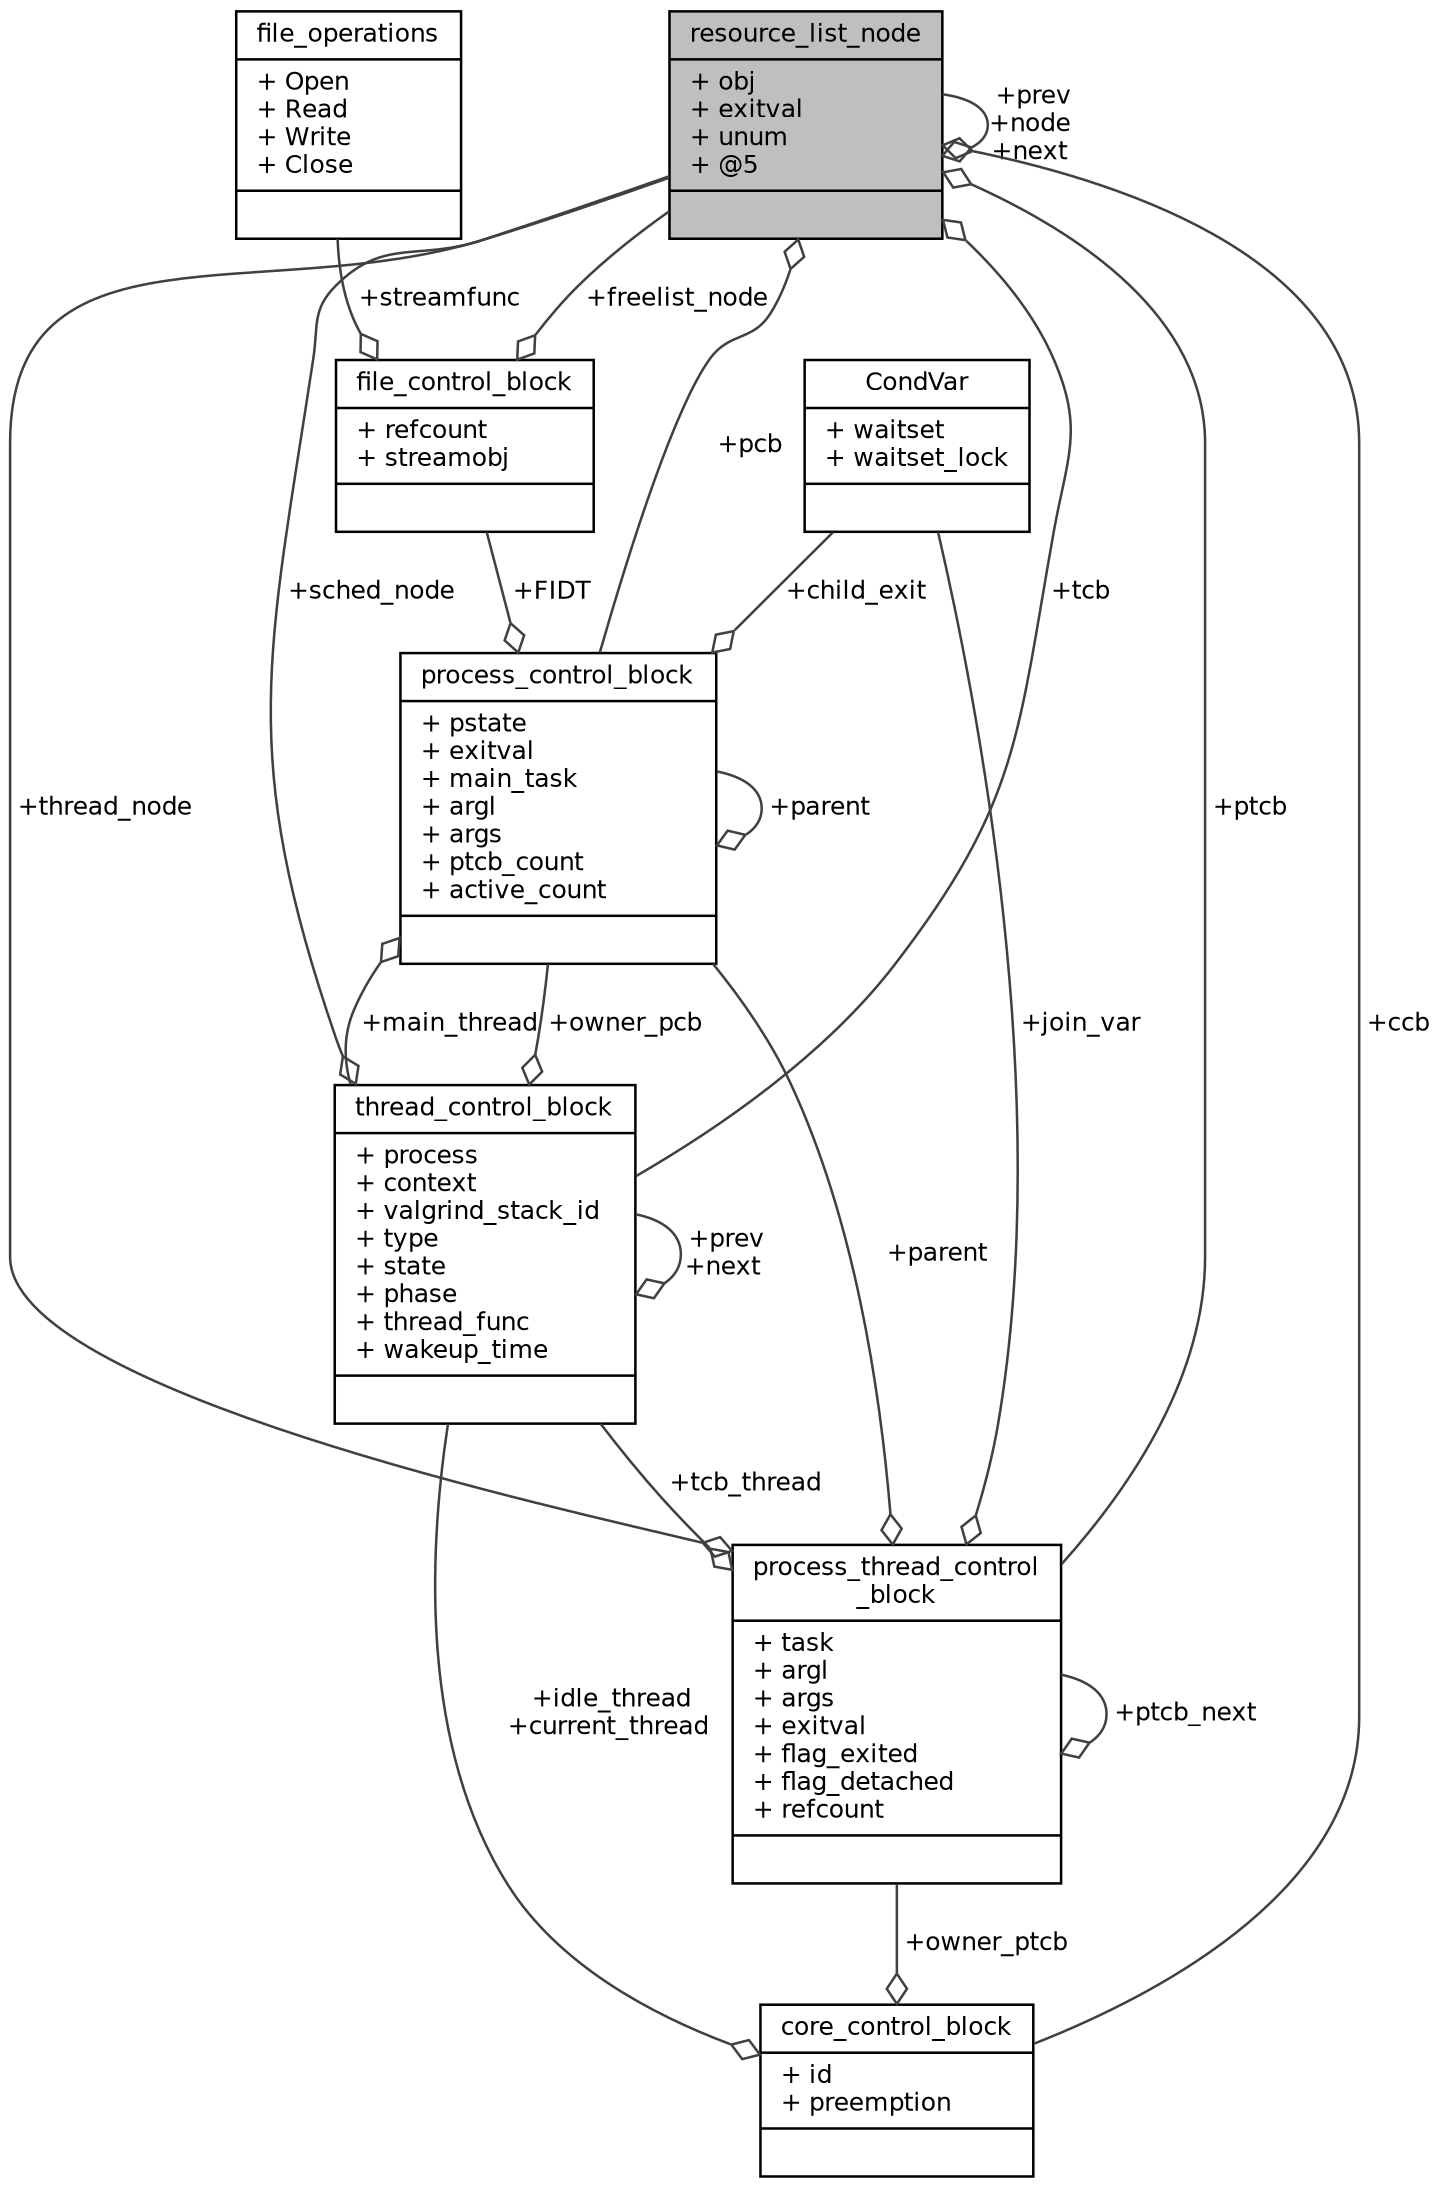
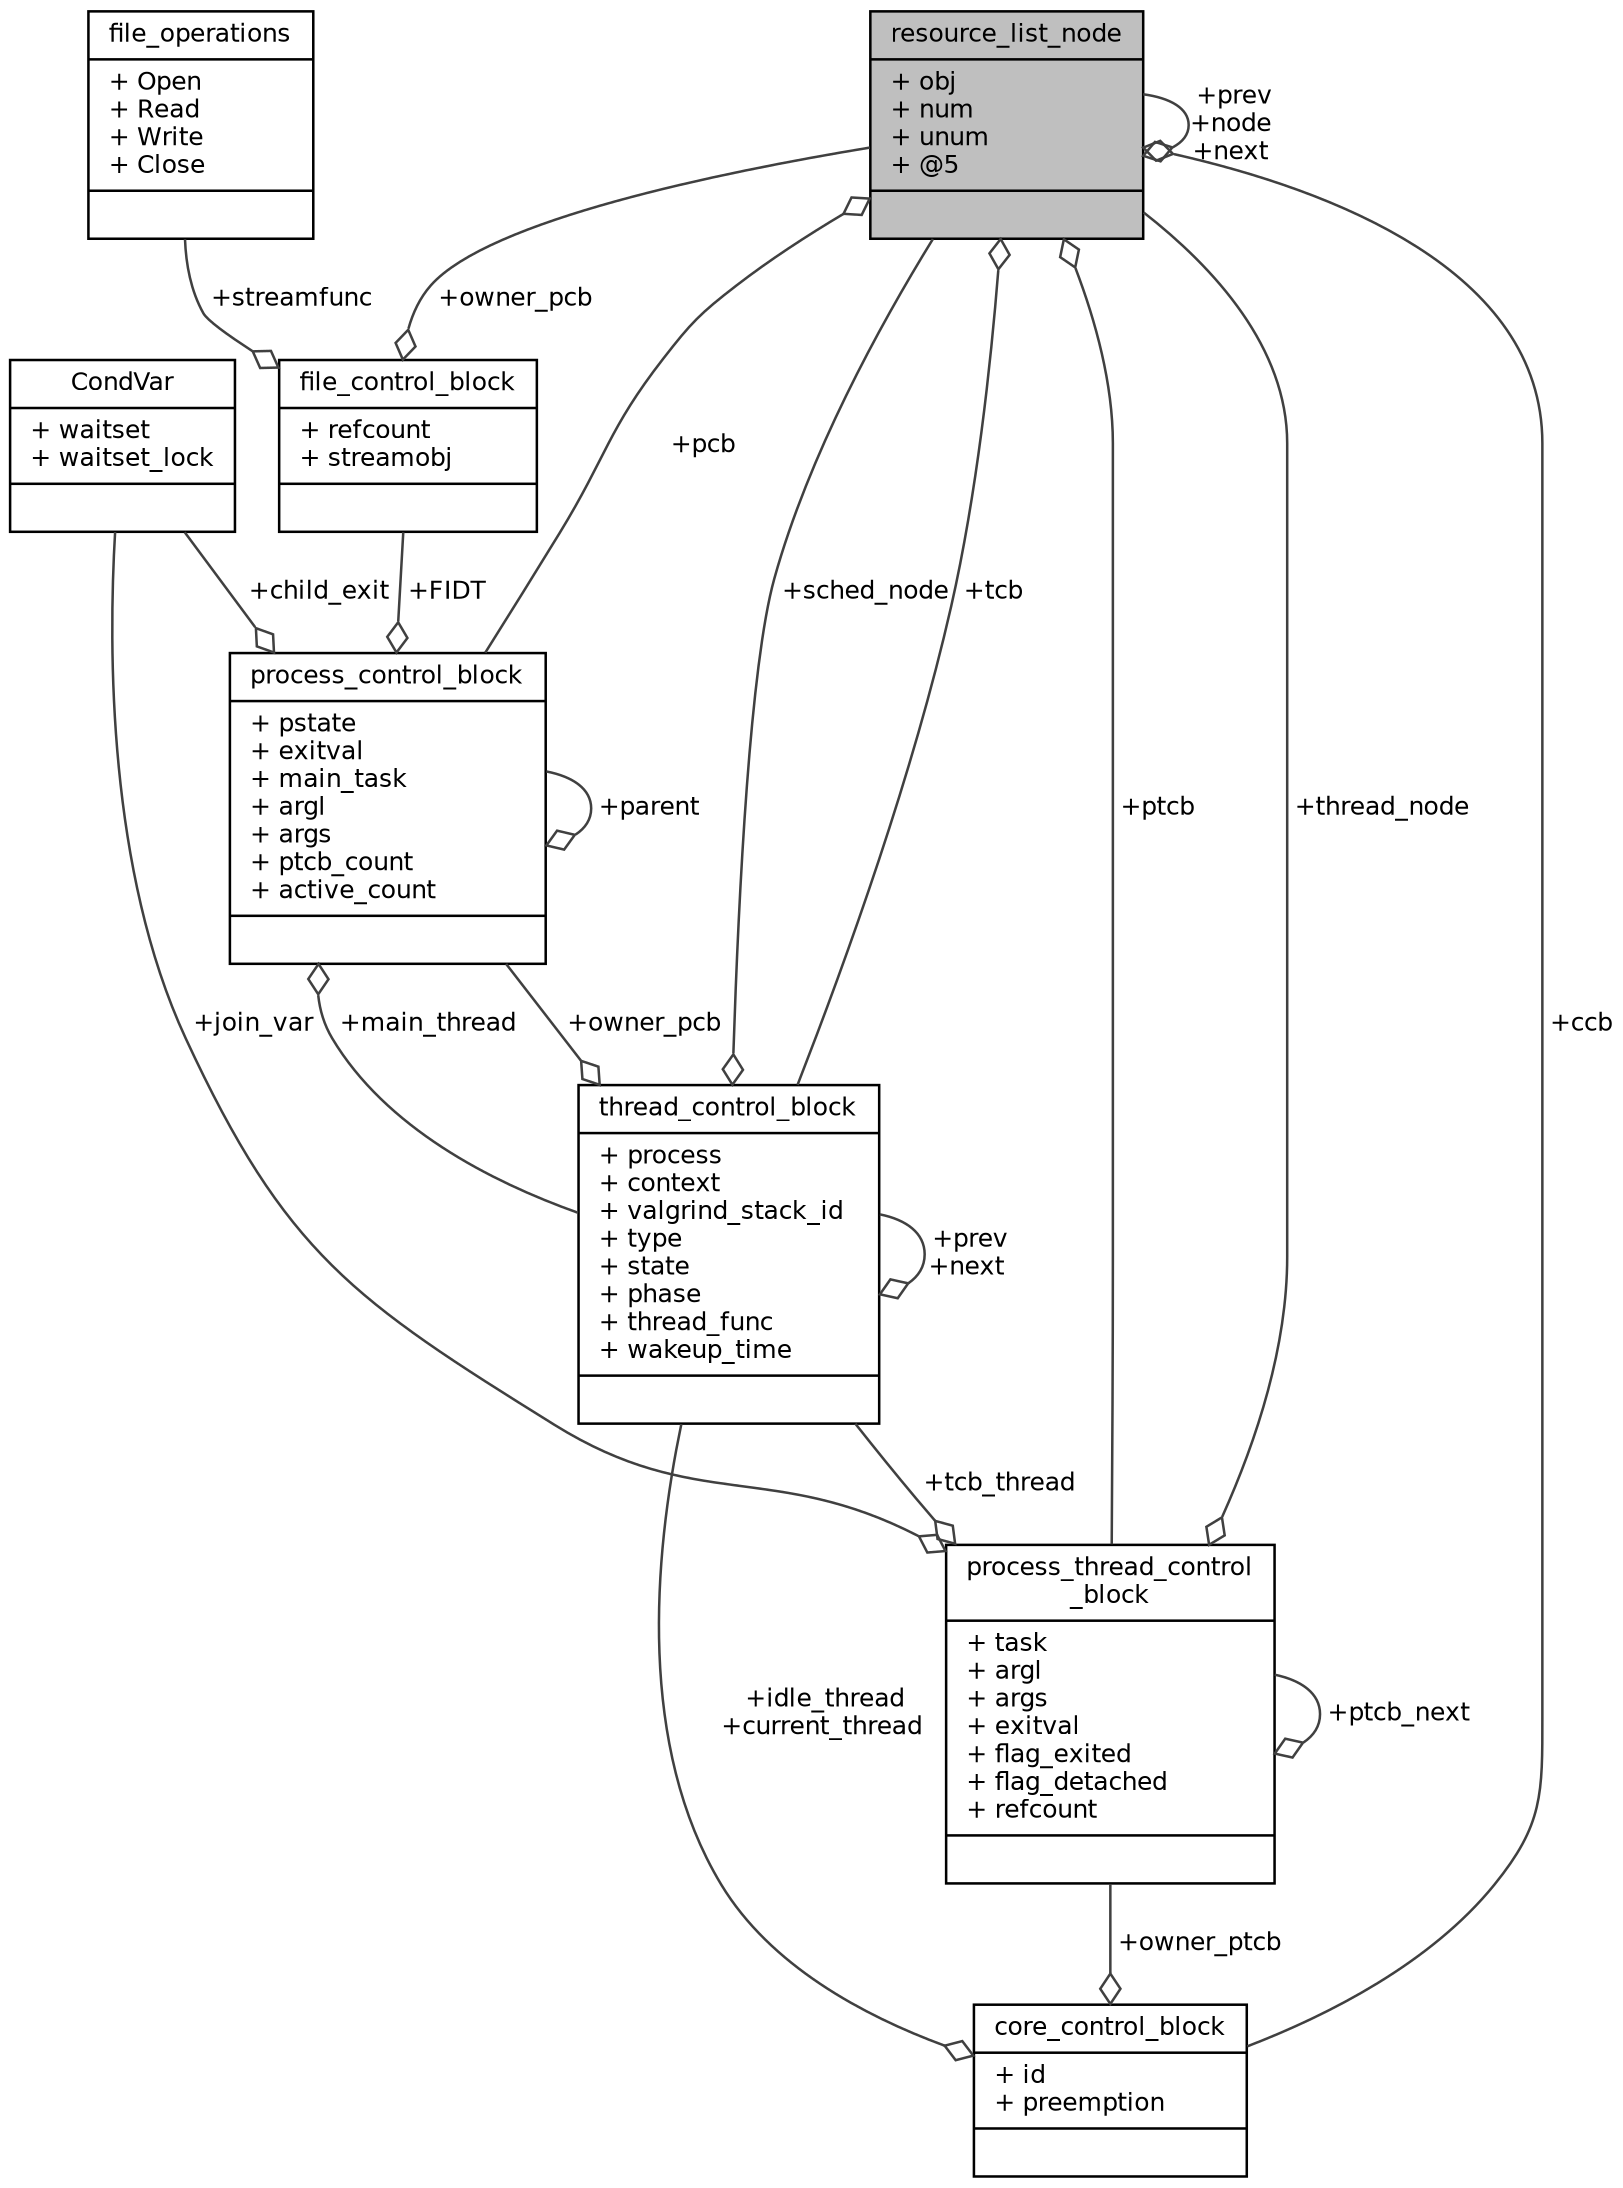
node "resource_list_node": text "+ exitval" -> "+ num"
edge "resource_list_node" -> "file_control_block": label " +freelist_node" -> " +owner_pcb"
edge "process_control_block" -> "process_thread_control": removed, label "+parent"
